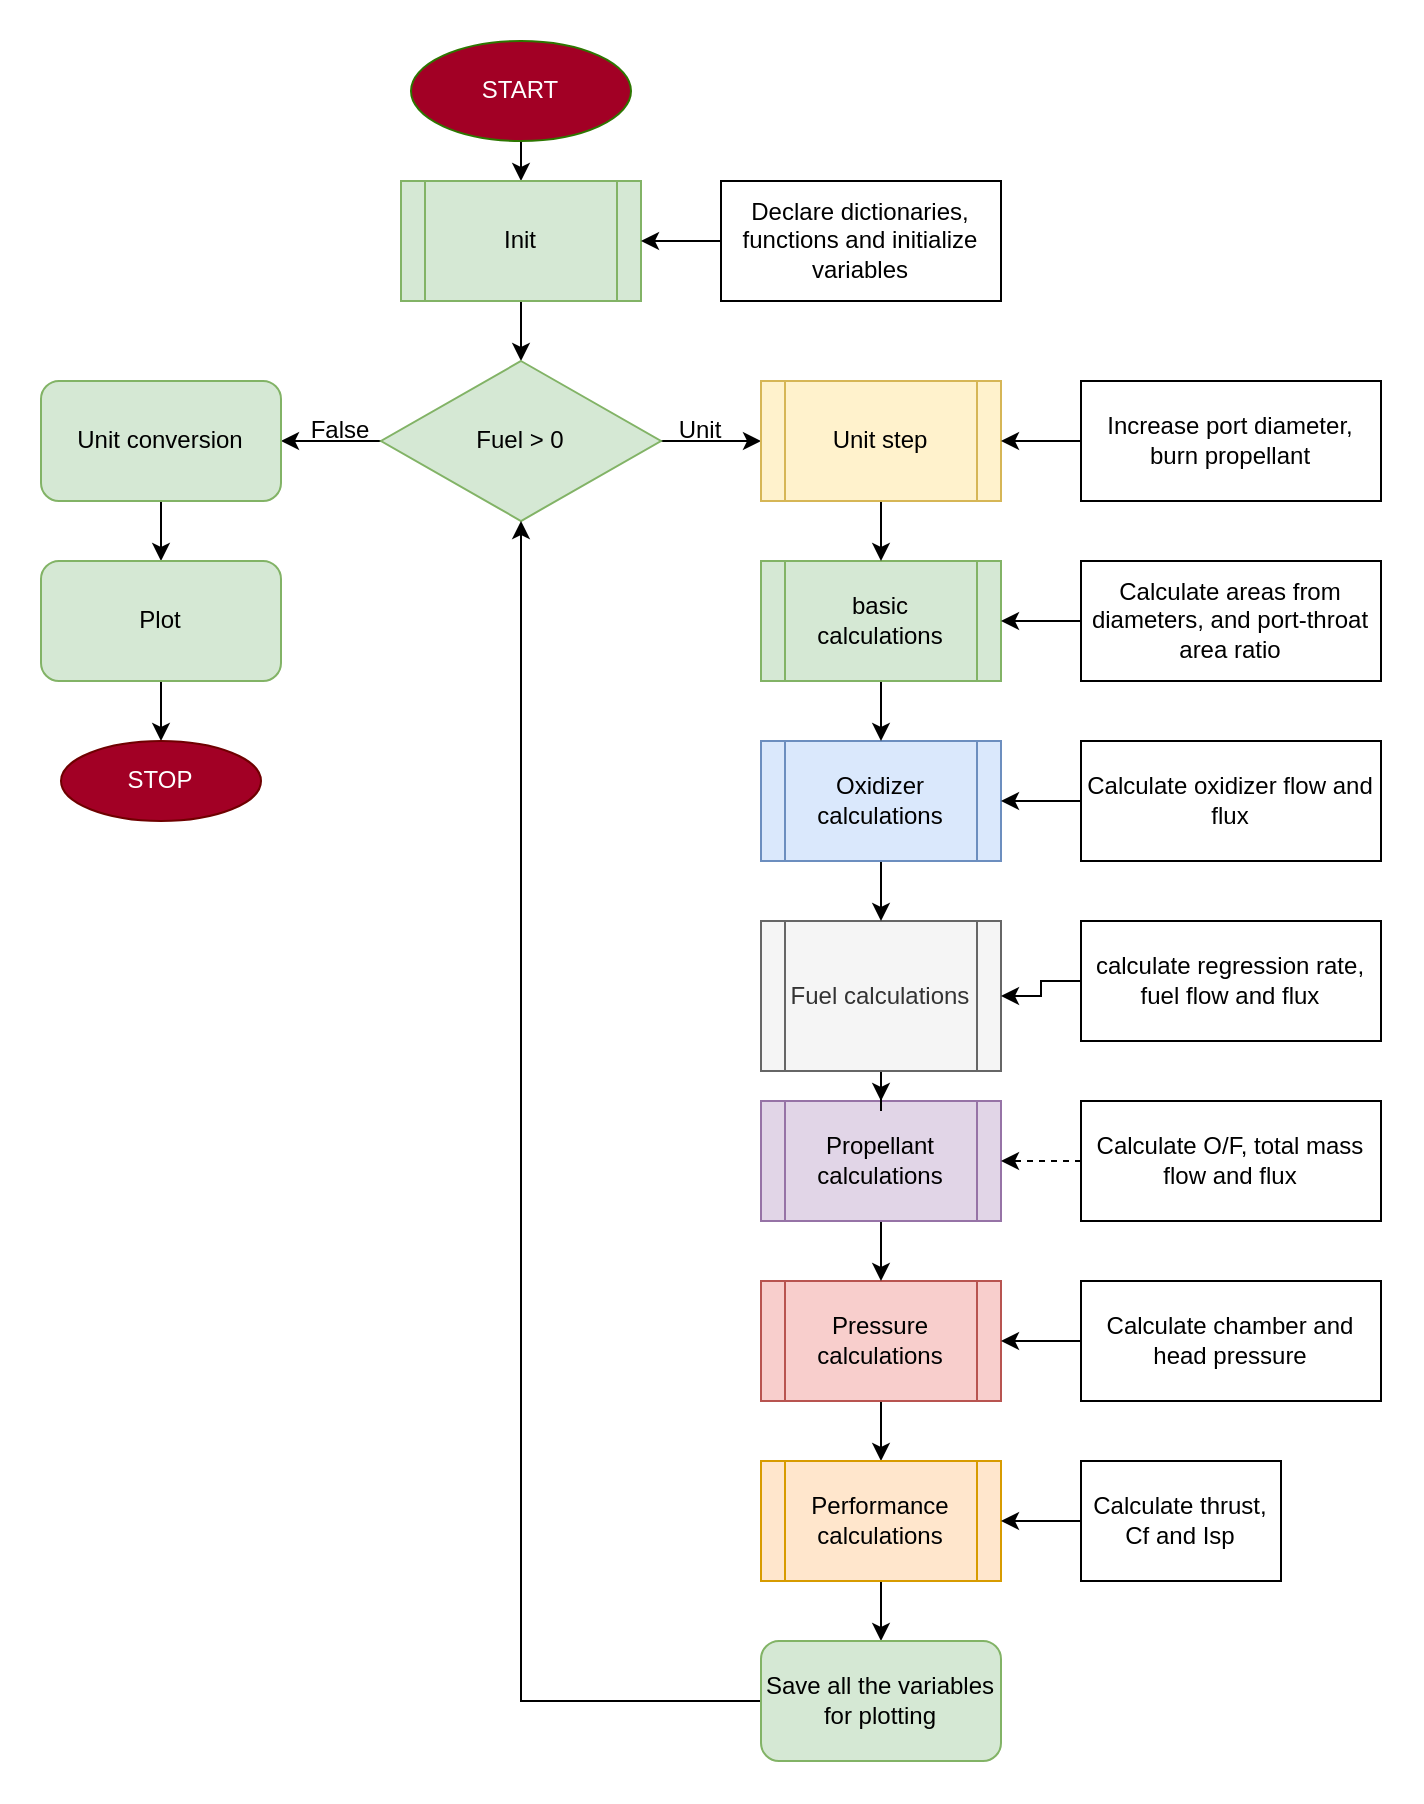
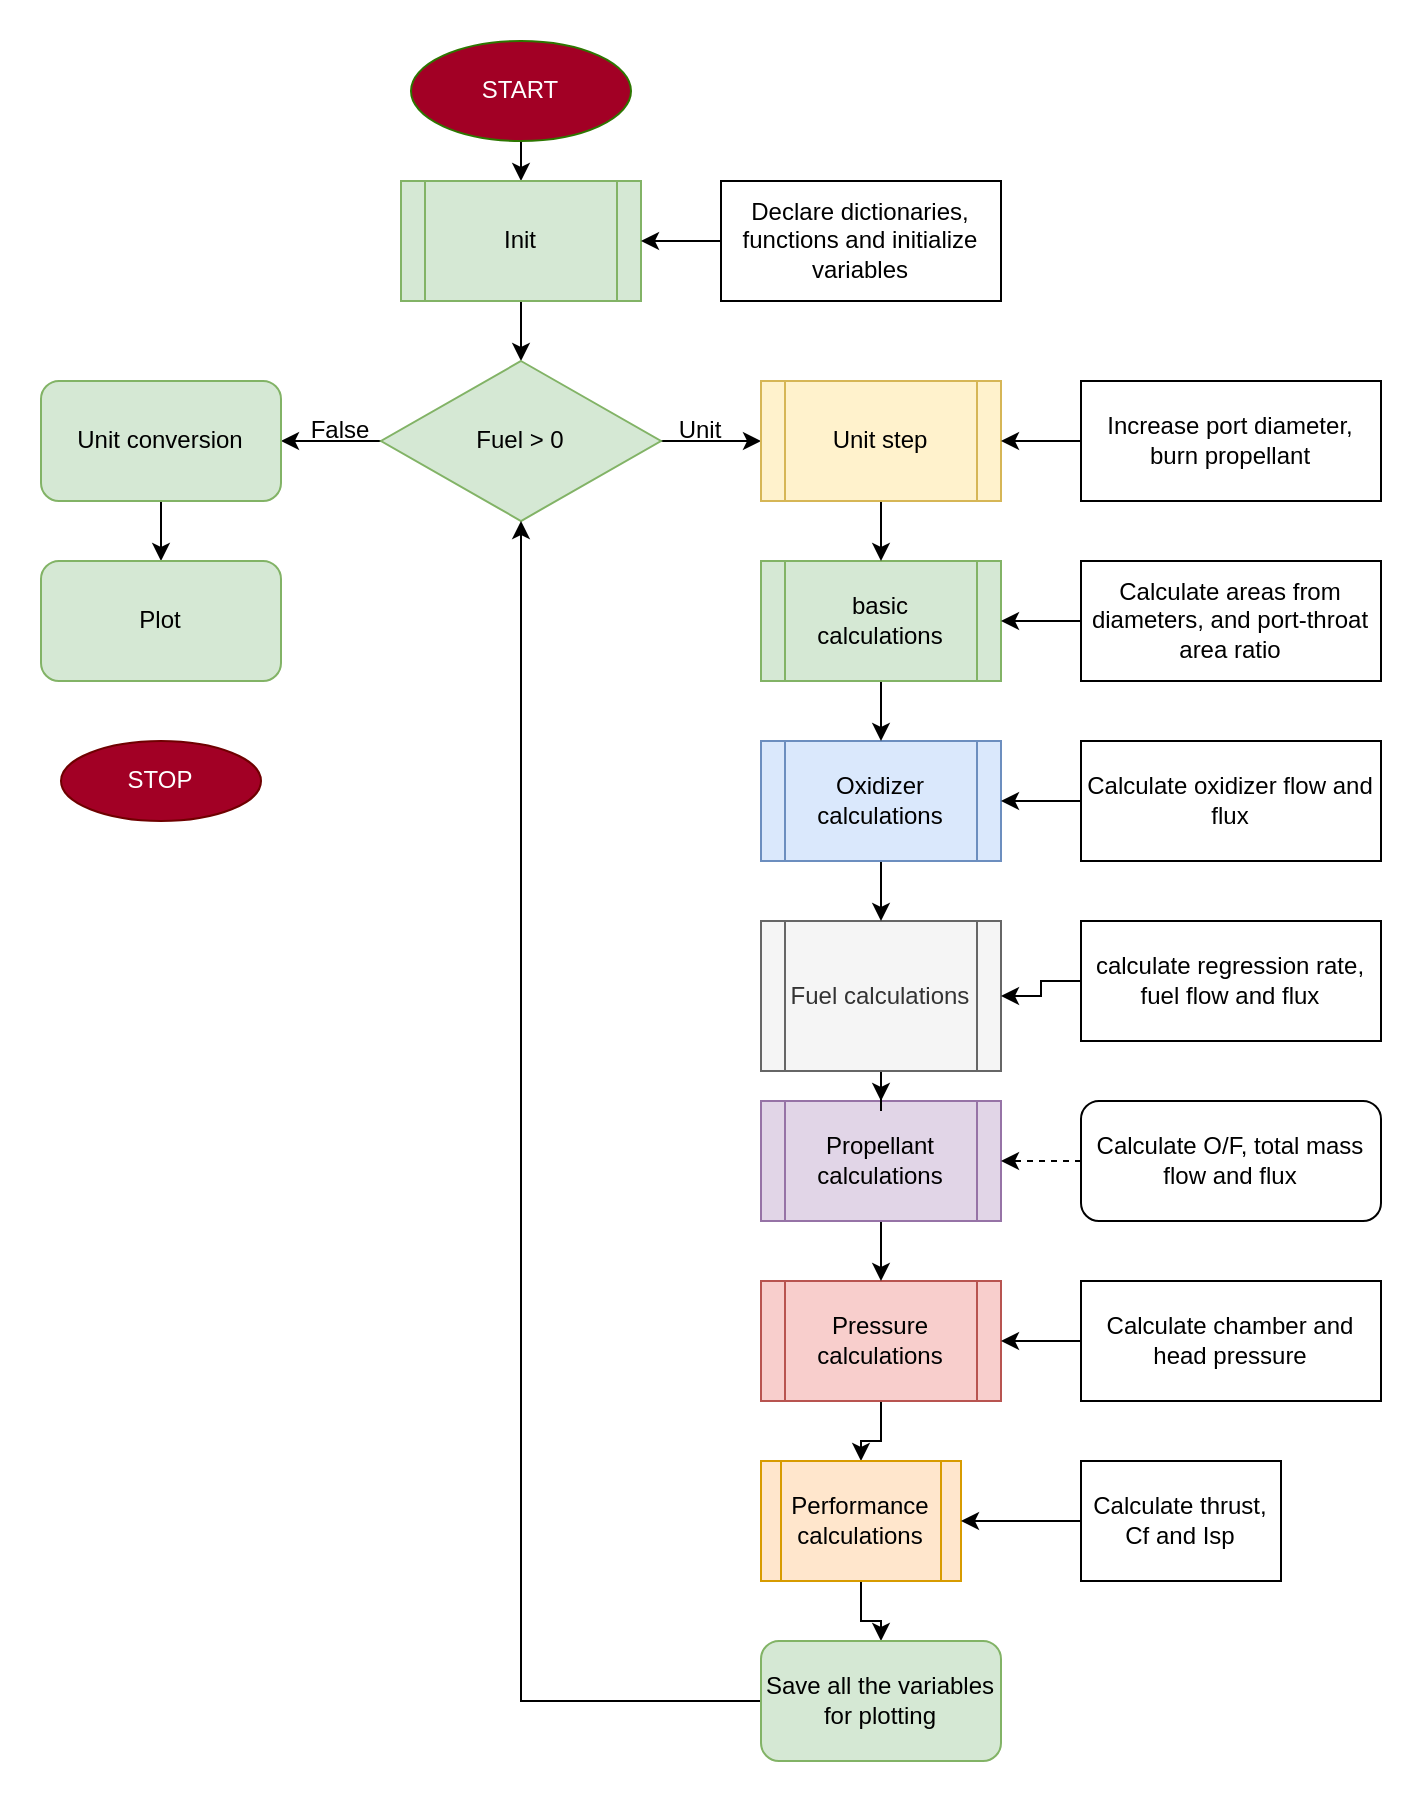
edge "Plot" -> "STOP": removed
node "Calculate O/F, total mass flow and flux": shape rectangle -> rounded rectangle
node "Performance calculations": size 240x120 -> 200x120
